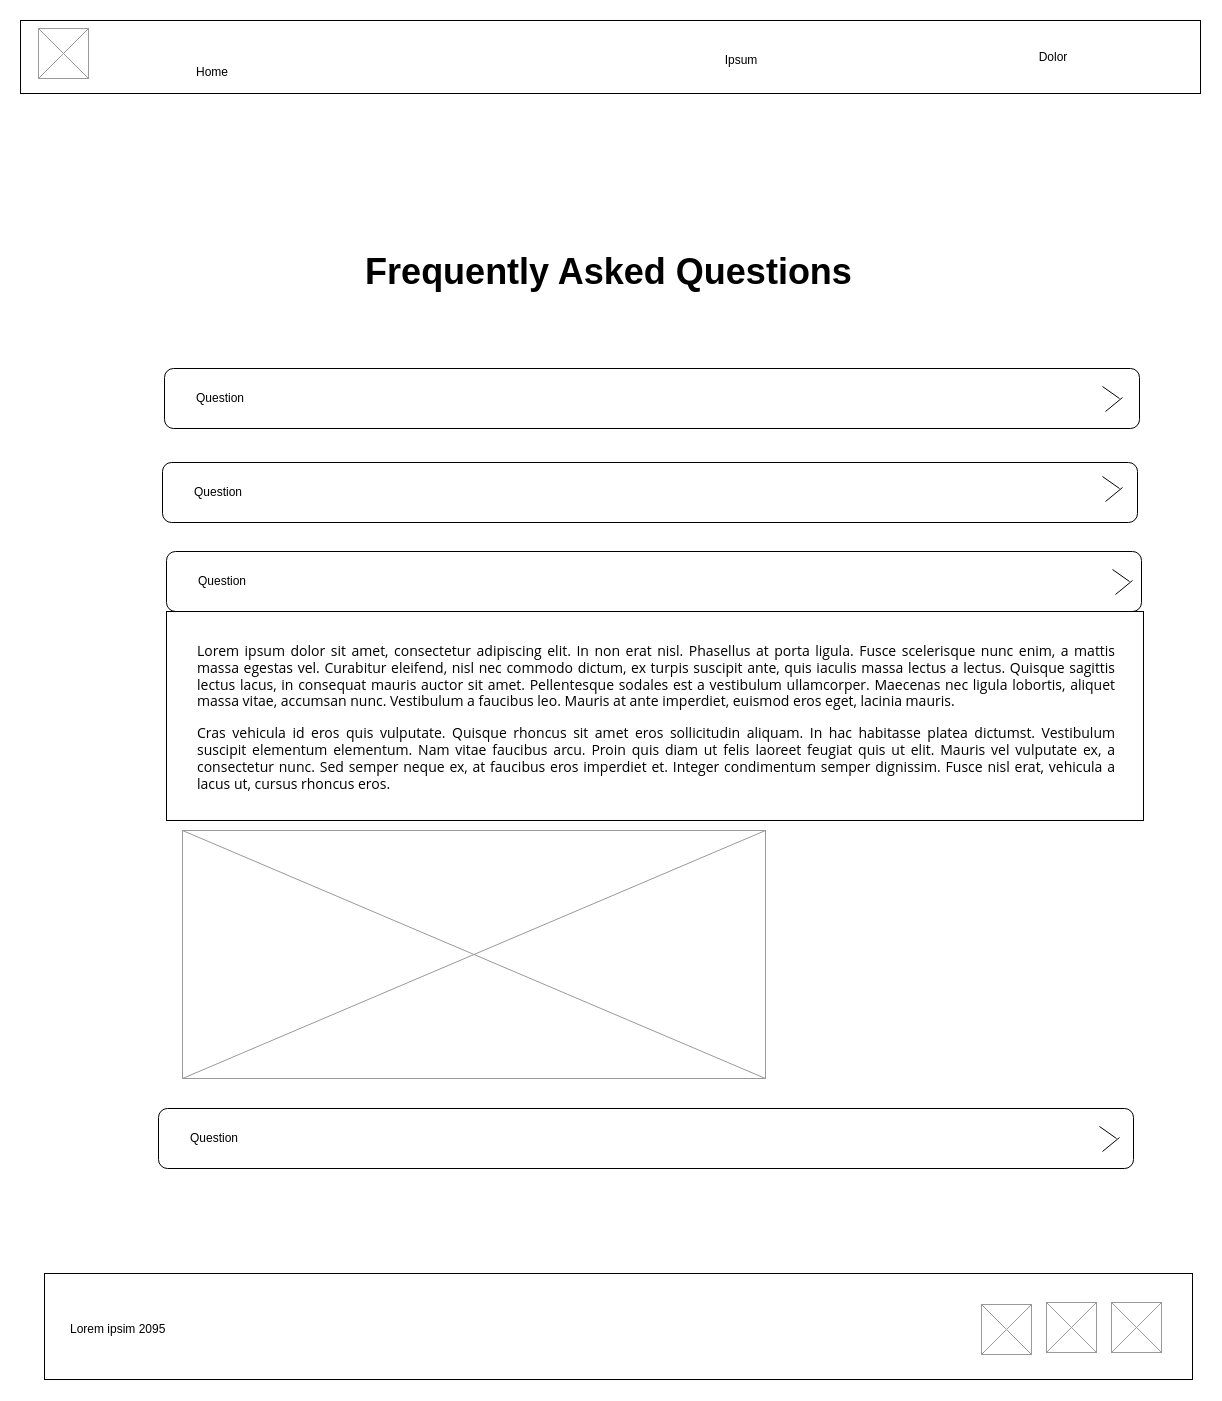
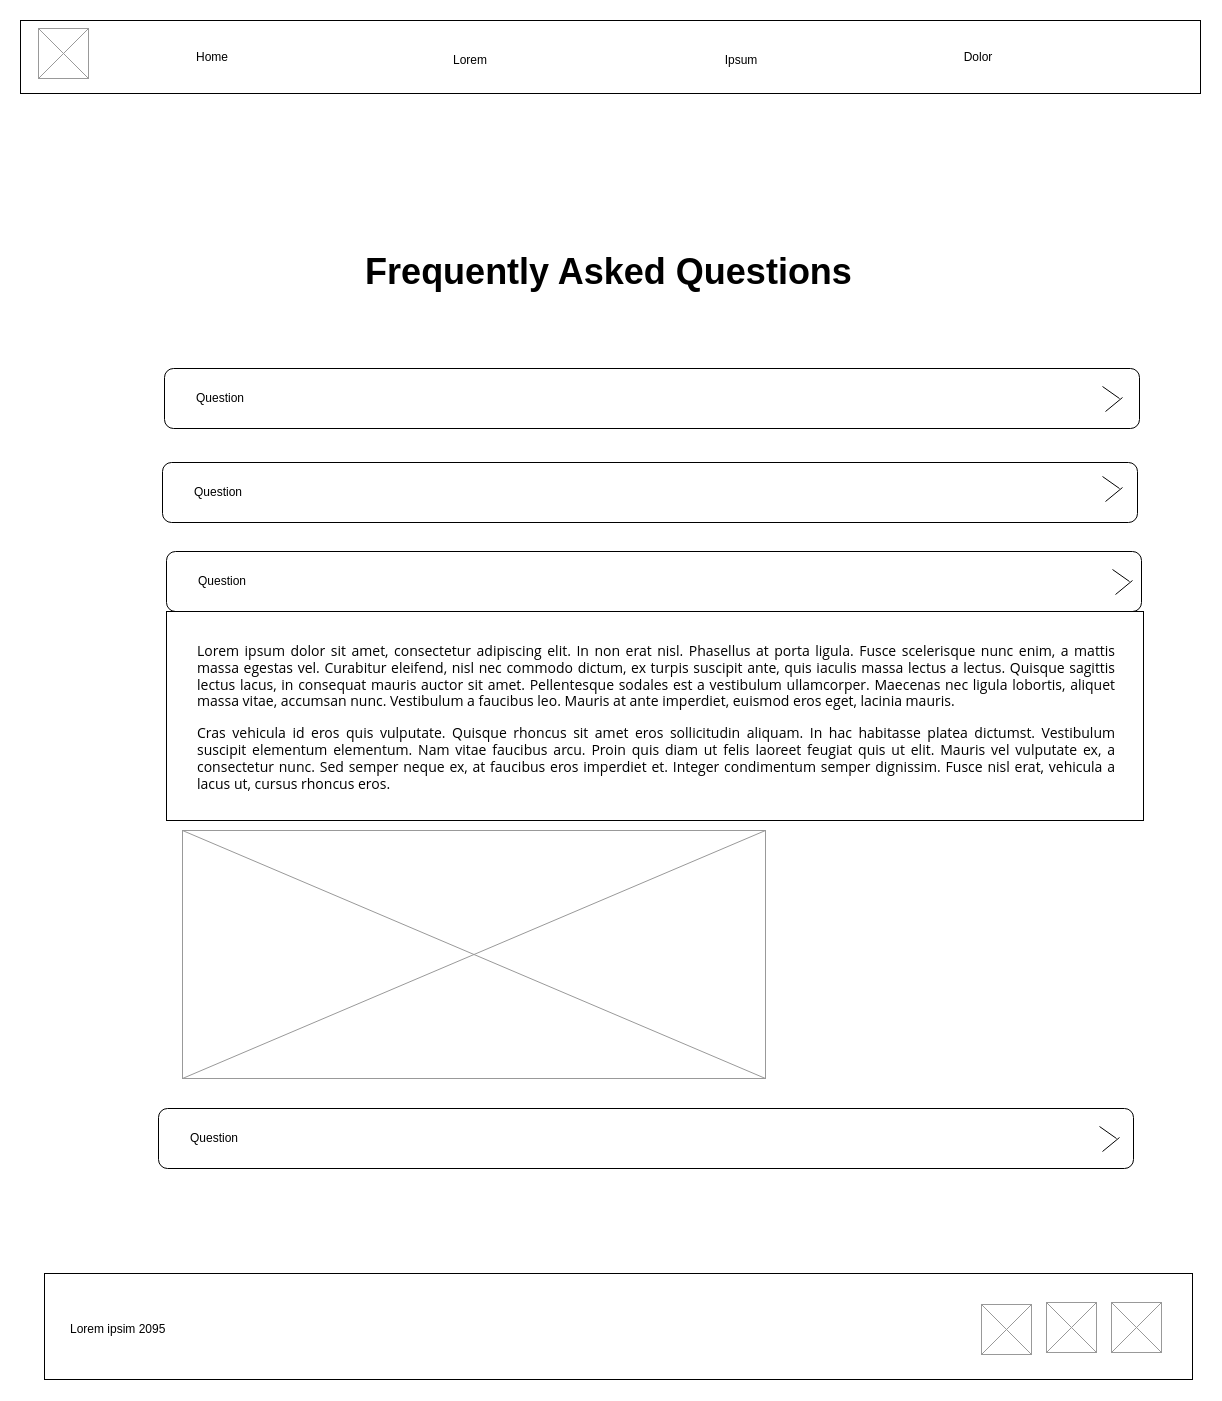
node "Dolor": moved (1054, 58) -> (979, 58)
node "Lorem": added
node "Home": moved (213, 73) -> (213, 58)
